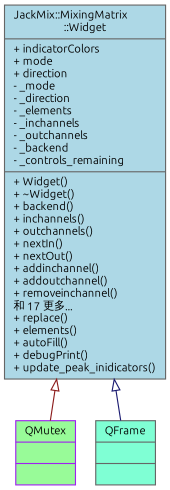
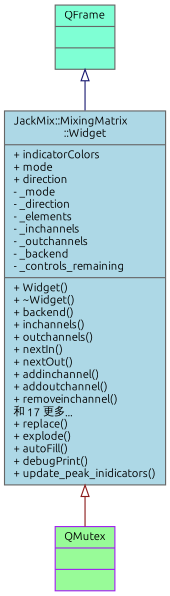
node "JackMix::MixingMatrix": text "+ elements()" -> "+ explode()"
edge "QFrame" -> "JackMix::MixingMatrix": reversed
